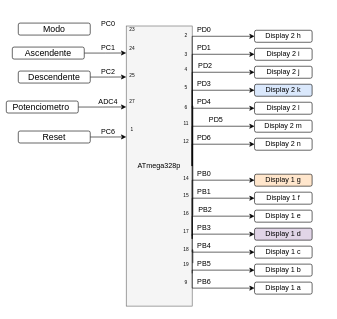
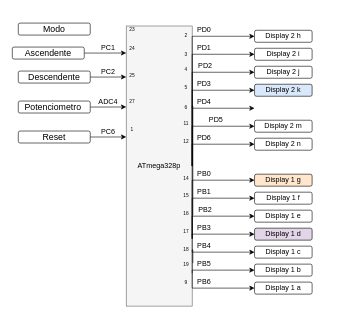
node "PC0": removed
node "Potenciometro": moved (42, 107) -> (54, 107)
node "Display 2 l": removed
